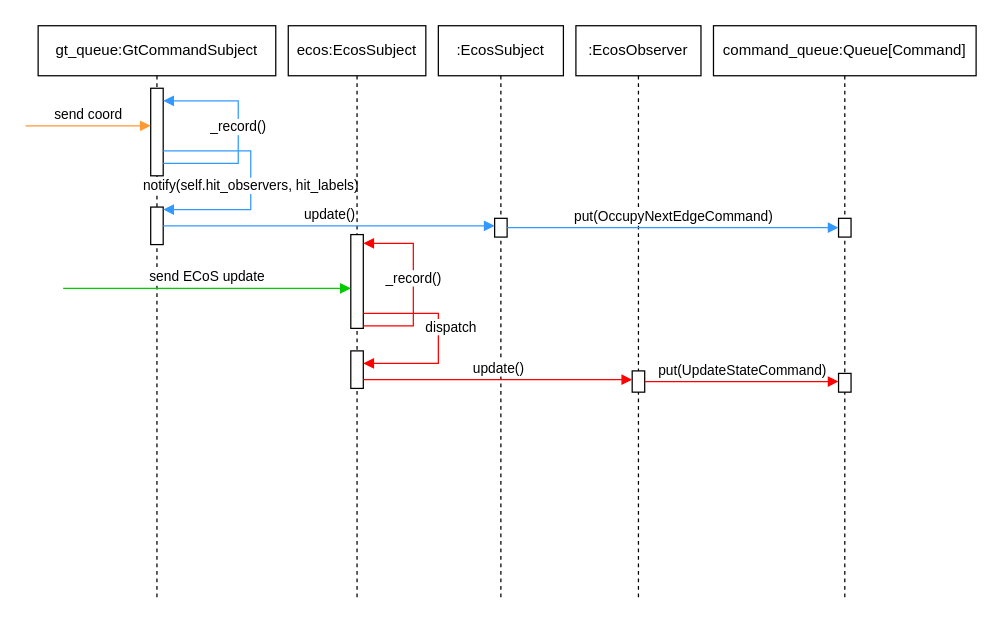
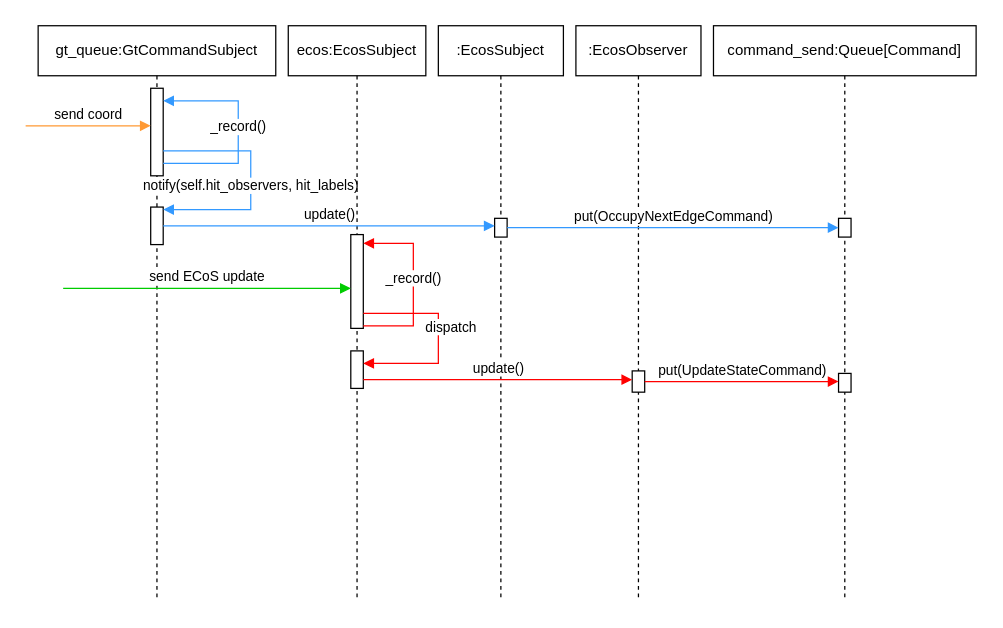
node "command_queue:Queue[Command]": label "command_queue:Queue[Command]" -> "command_send:Queue[Command]"
